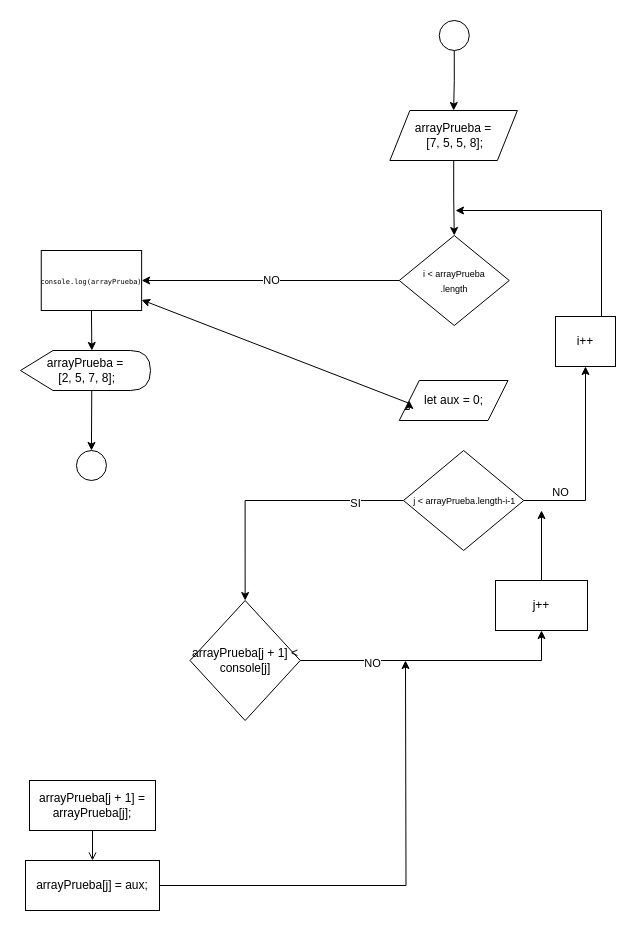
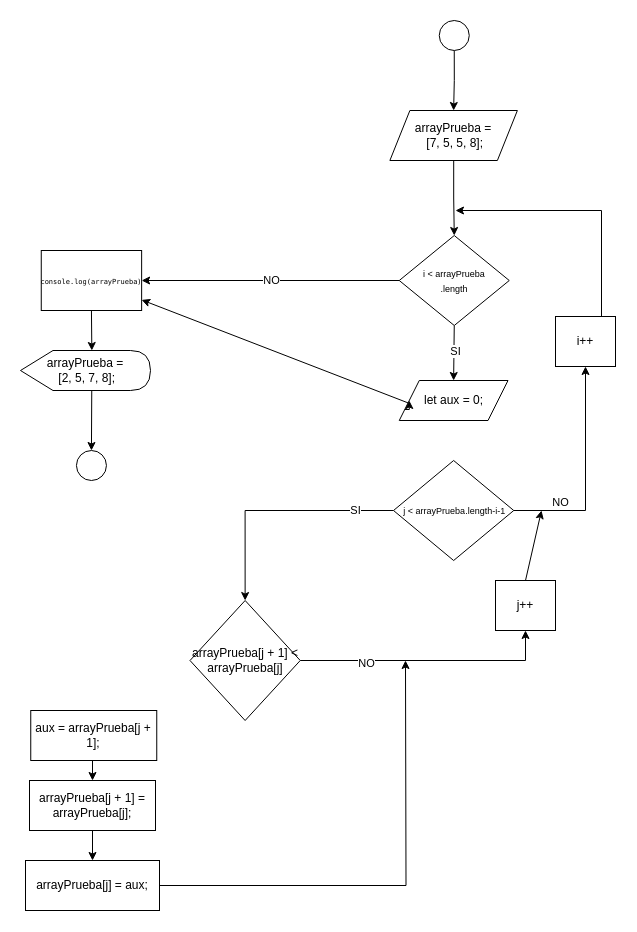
edge "i < arrayPrueba .length" -> "let aux = 0;": added, label "SI"
node "j < arrayPrueba.length-i-1": moved (464, 501) -> (454, 511)
node "j++": size 92x50 -> 60x50
node "arrayPrueba[j + 1] < console[j]": label "arrayPrueba[j + 1] < console[j]" -> "arrayPrueba[j + 1] < arrayPrueba[j]"
node "aux = arrayPrueba[j + 1];": added
edge "aux = arrayPrueba[j + 1];" -> "arrayPrueba[j + 1] = arrayPrueba[j];": added
edge "arrayPrueba[j + 1] = arrayPrueba[j];" -> "arrayPrueba[j] = aux;": arrowhead open -> classic
